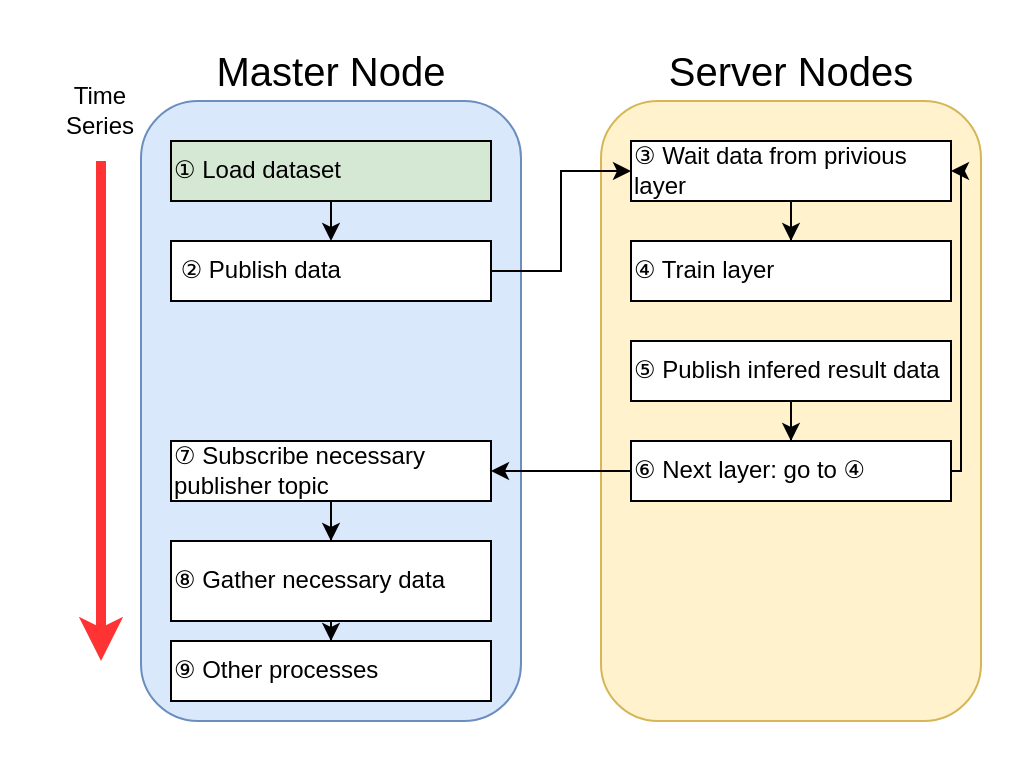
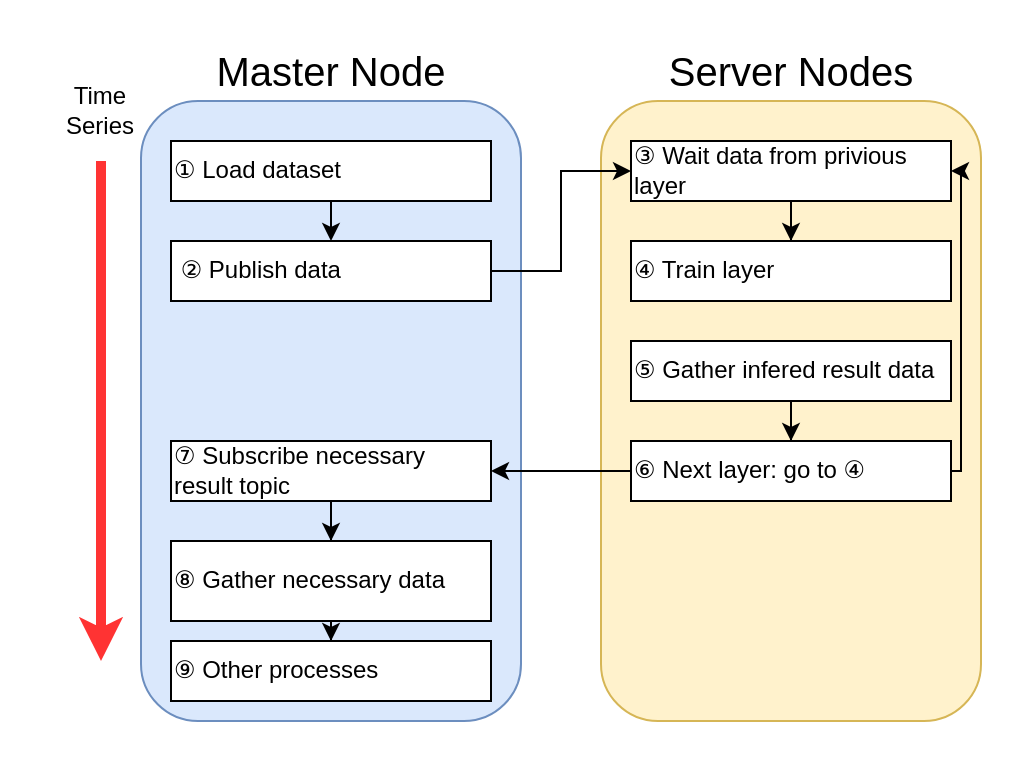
node "① Load dataset": fillcolor #d5e8d4 -> #ffffff
node "⑤ Publish infered result data": label "⑤ Publish infered result data" -> "⑤ Gather infered result data"
node "⑦ Subscribe necessary publisher topic": label "⑦ Subscribe necessary publisher topic" -> "⑦ Subscribe necessary result topic"
